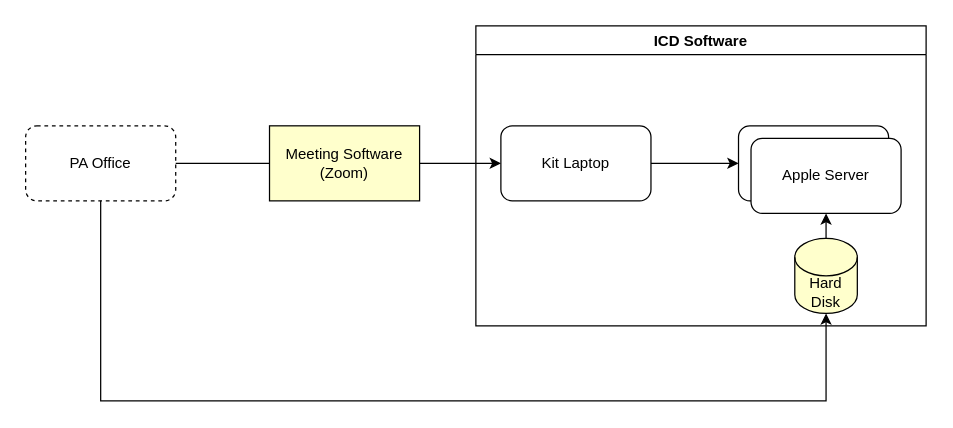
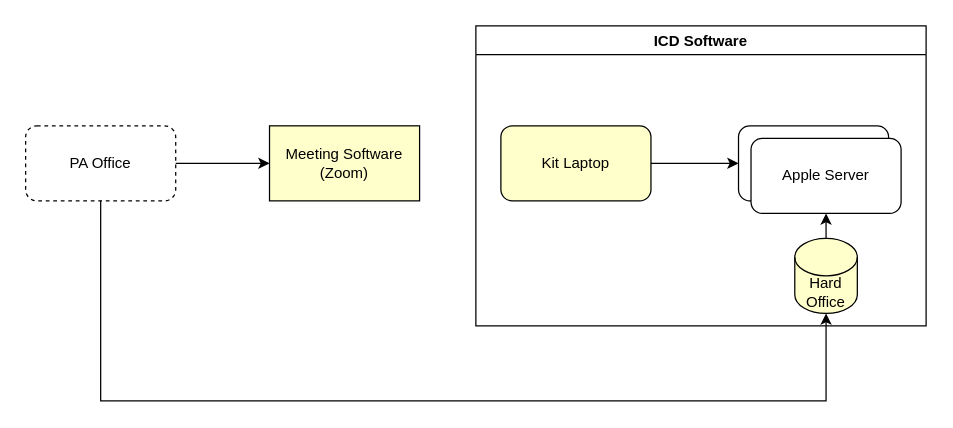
edge "PA Office" -- "Meeting Software (Zoom)": arrowhead none -> classic
edge "Meeting Software (Zoom)" -> "Kit Laptop": removed
node "Kit Laptop": fillcolor #ffffff -> #ffffcc
node "Hard Disk": label "Hard Disk" -> "Hard Office"
